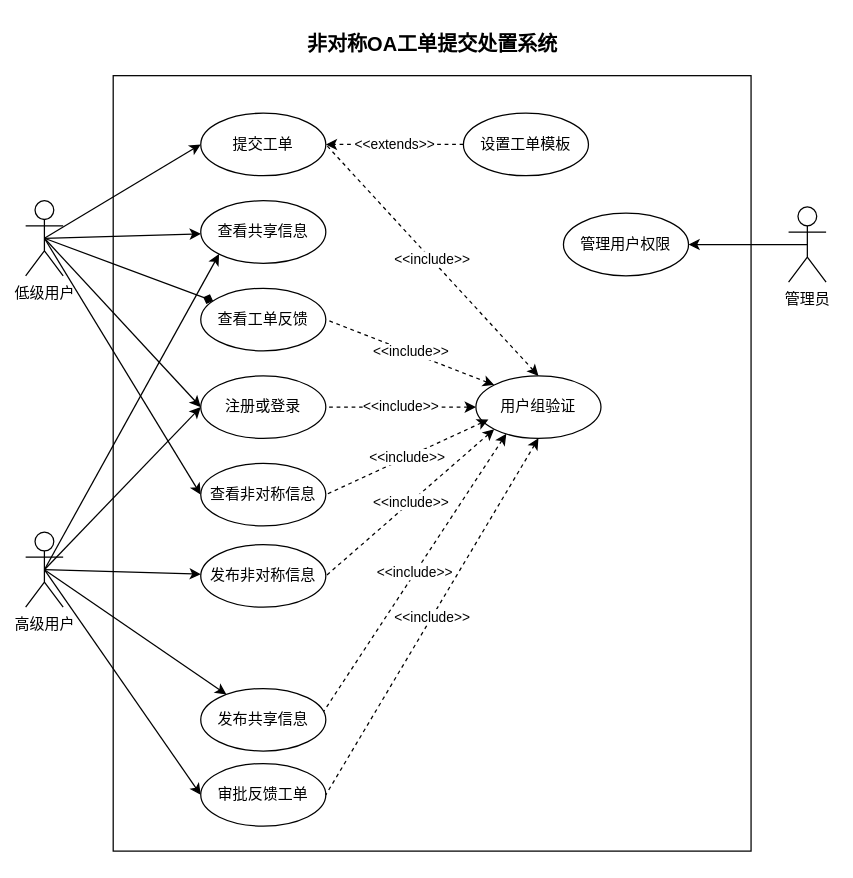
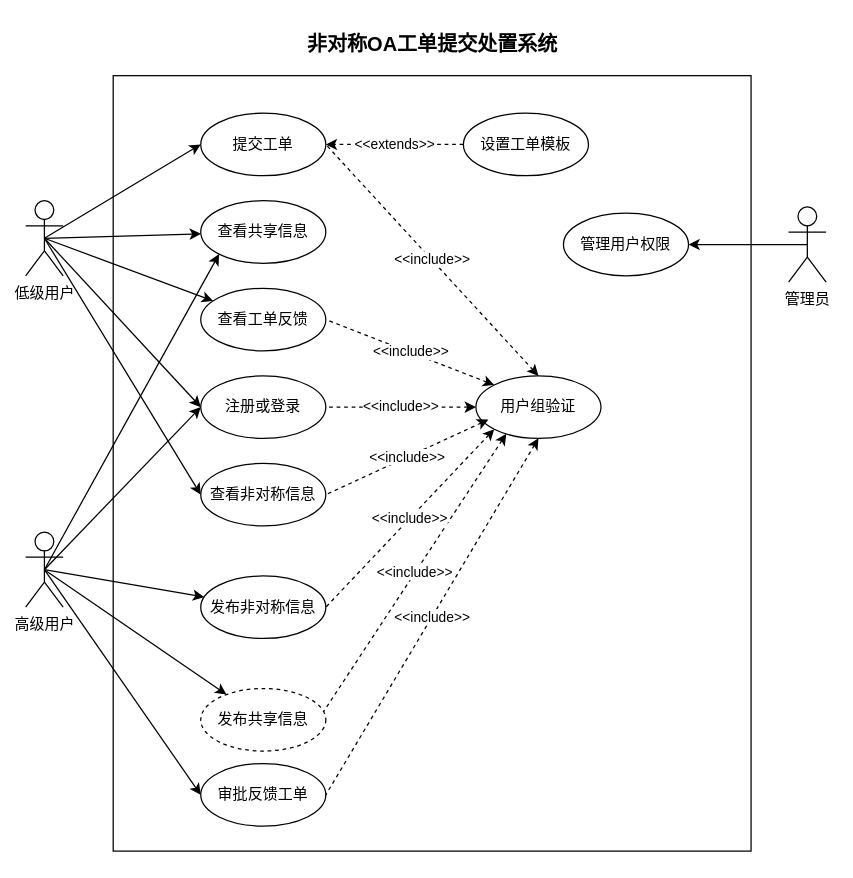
edge "低级用户" -> "查看工单反馈": arrowhead diamond -> classic
node "发布非对称信息": moved (263, 576) -> (263, 607)
node "发布共享信息": style solid -> dashed
